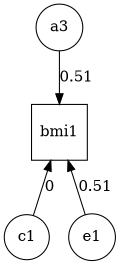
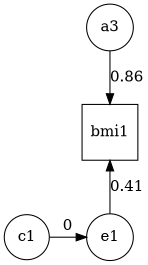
edge "a3" -> "bmi1": label "0.51" -> "0.86"
edge "e1" -> "bmi1": label "0.51" -> "0.41"
edge "c1" -> "bmi1": now "c1" -> "e1"
